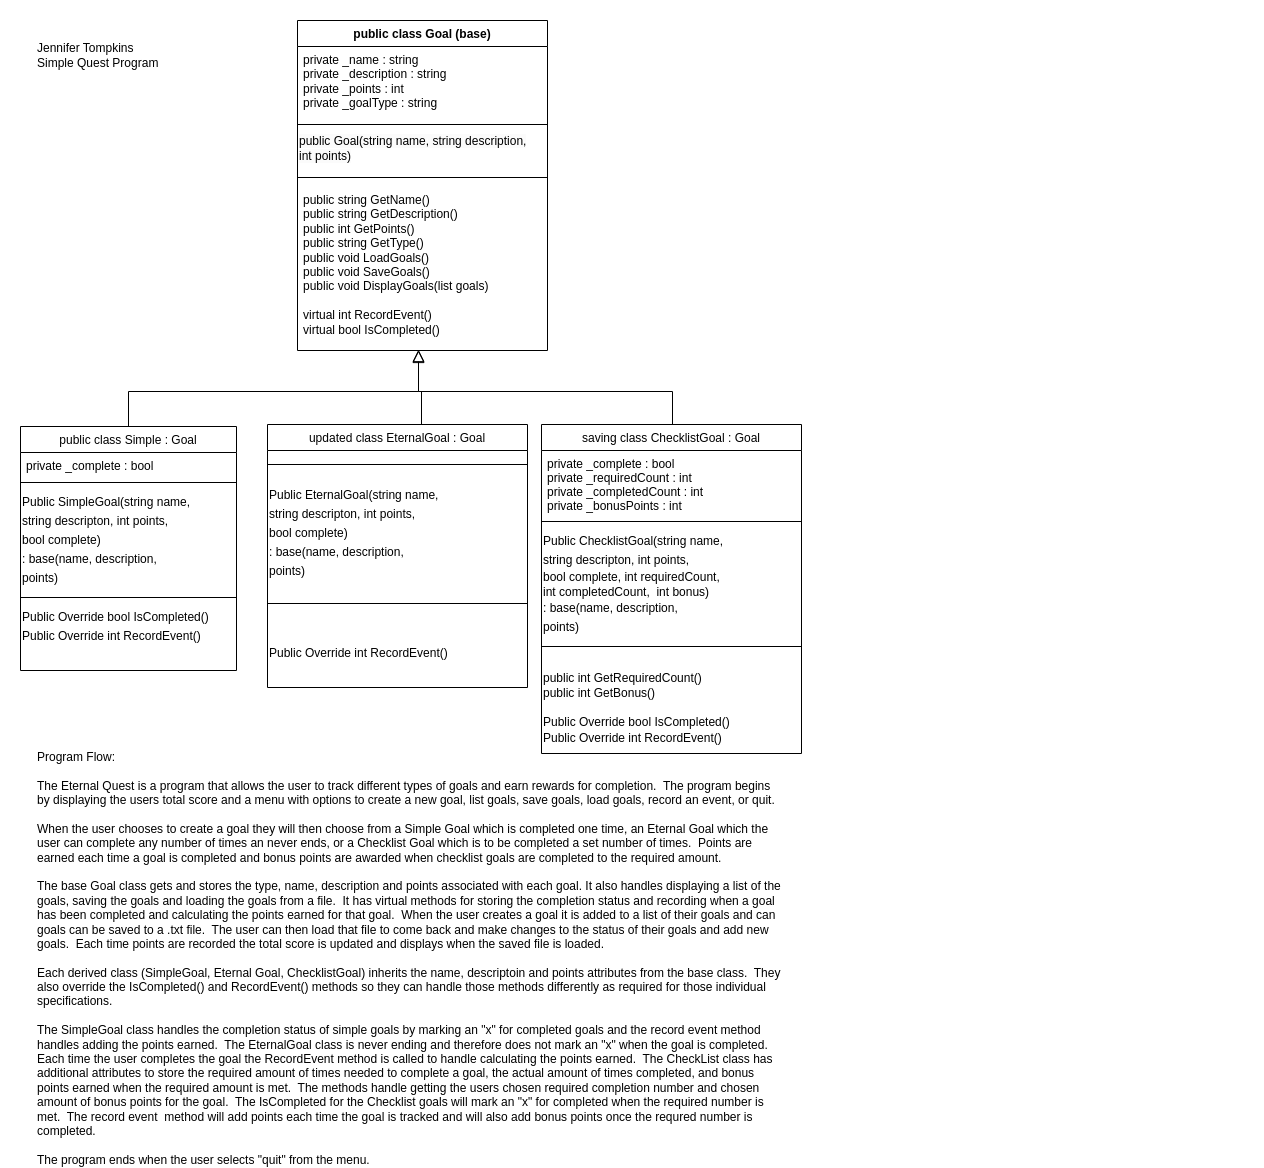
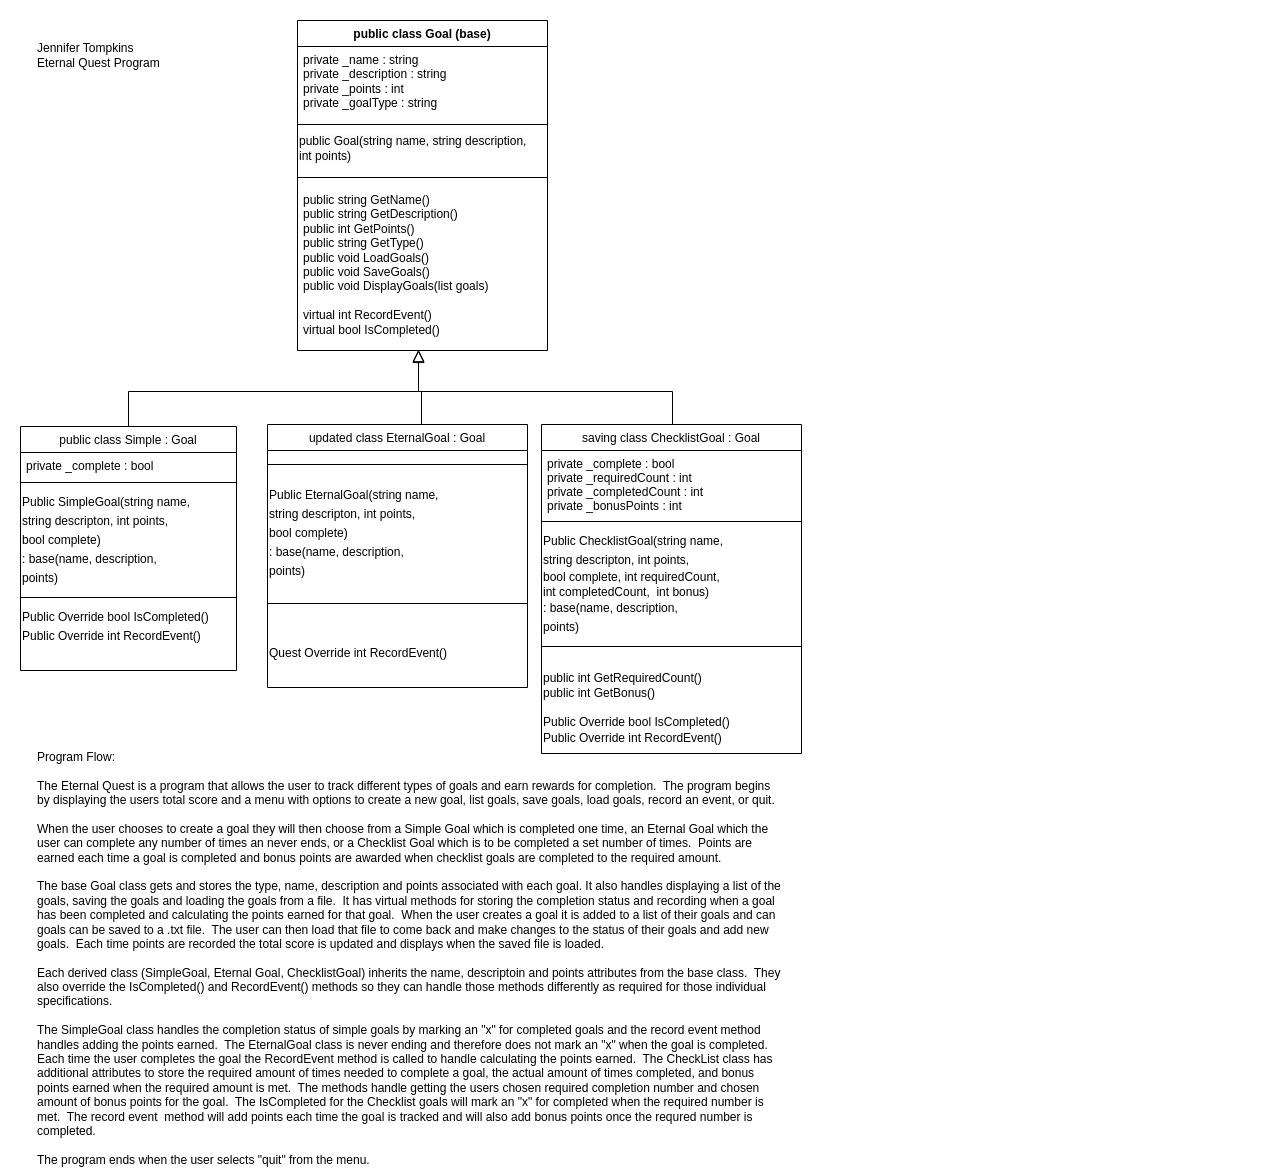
node "Jennifer Tompkins Simple Quest Program": label "Jennifer Tompkins Simple Quest Program" -> "Jennifer Tompkins Eternal Quest Program"
node "Public Override int RecordEvent()": label "Public Override int RecordEvent()" -> "Quest Override int RecordEvent()"
